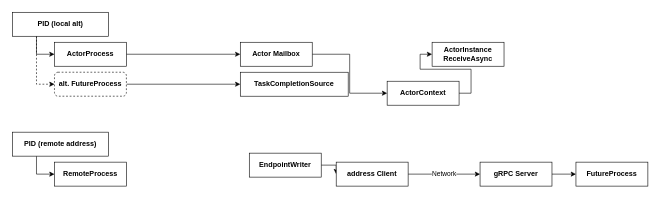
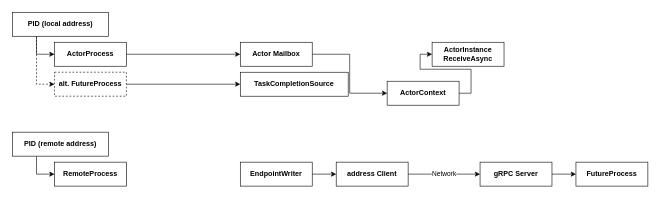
node "PID (local alt)": label "PID (local alt)" -> "PID (local address)"
node "alt. FutureProcess": shape rounded rectangle -> rectangle
node "EndpointWriter": moved (285, 165) -> (276, 174)
